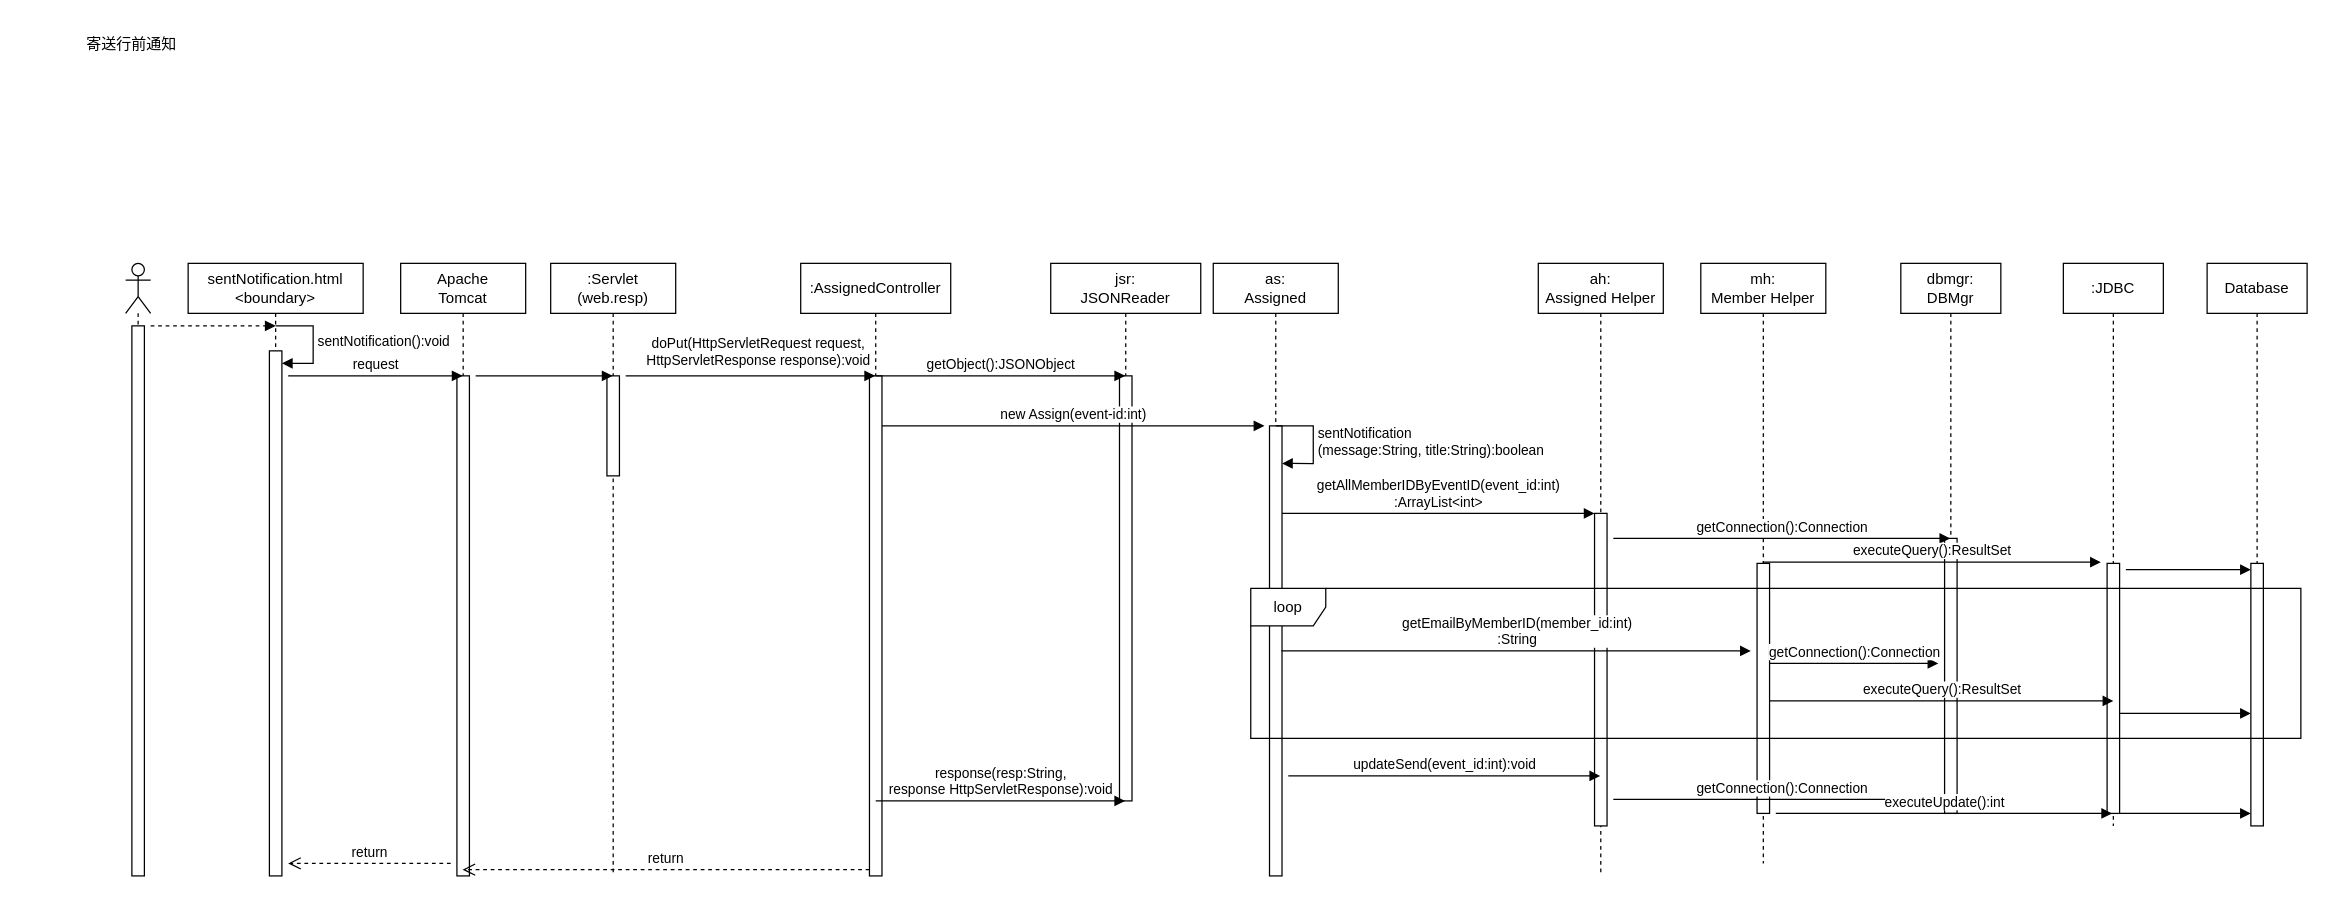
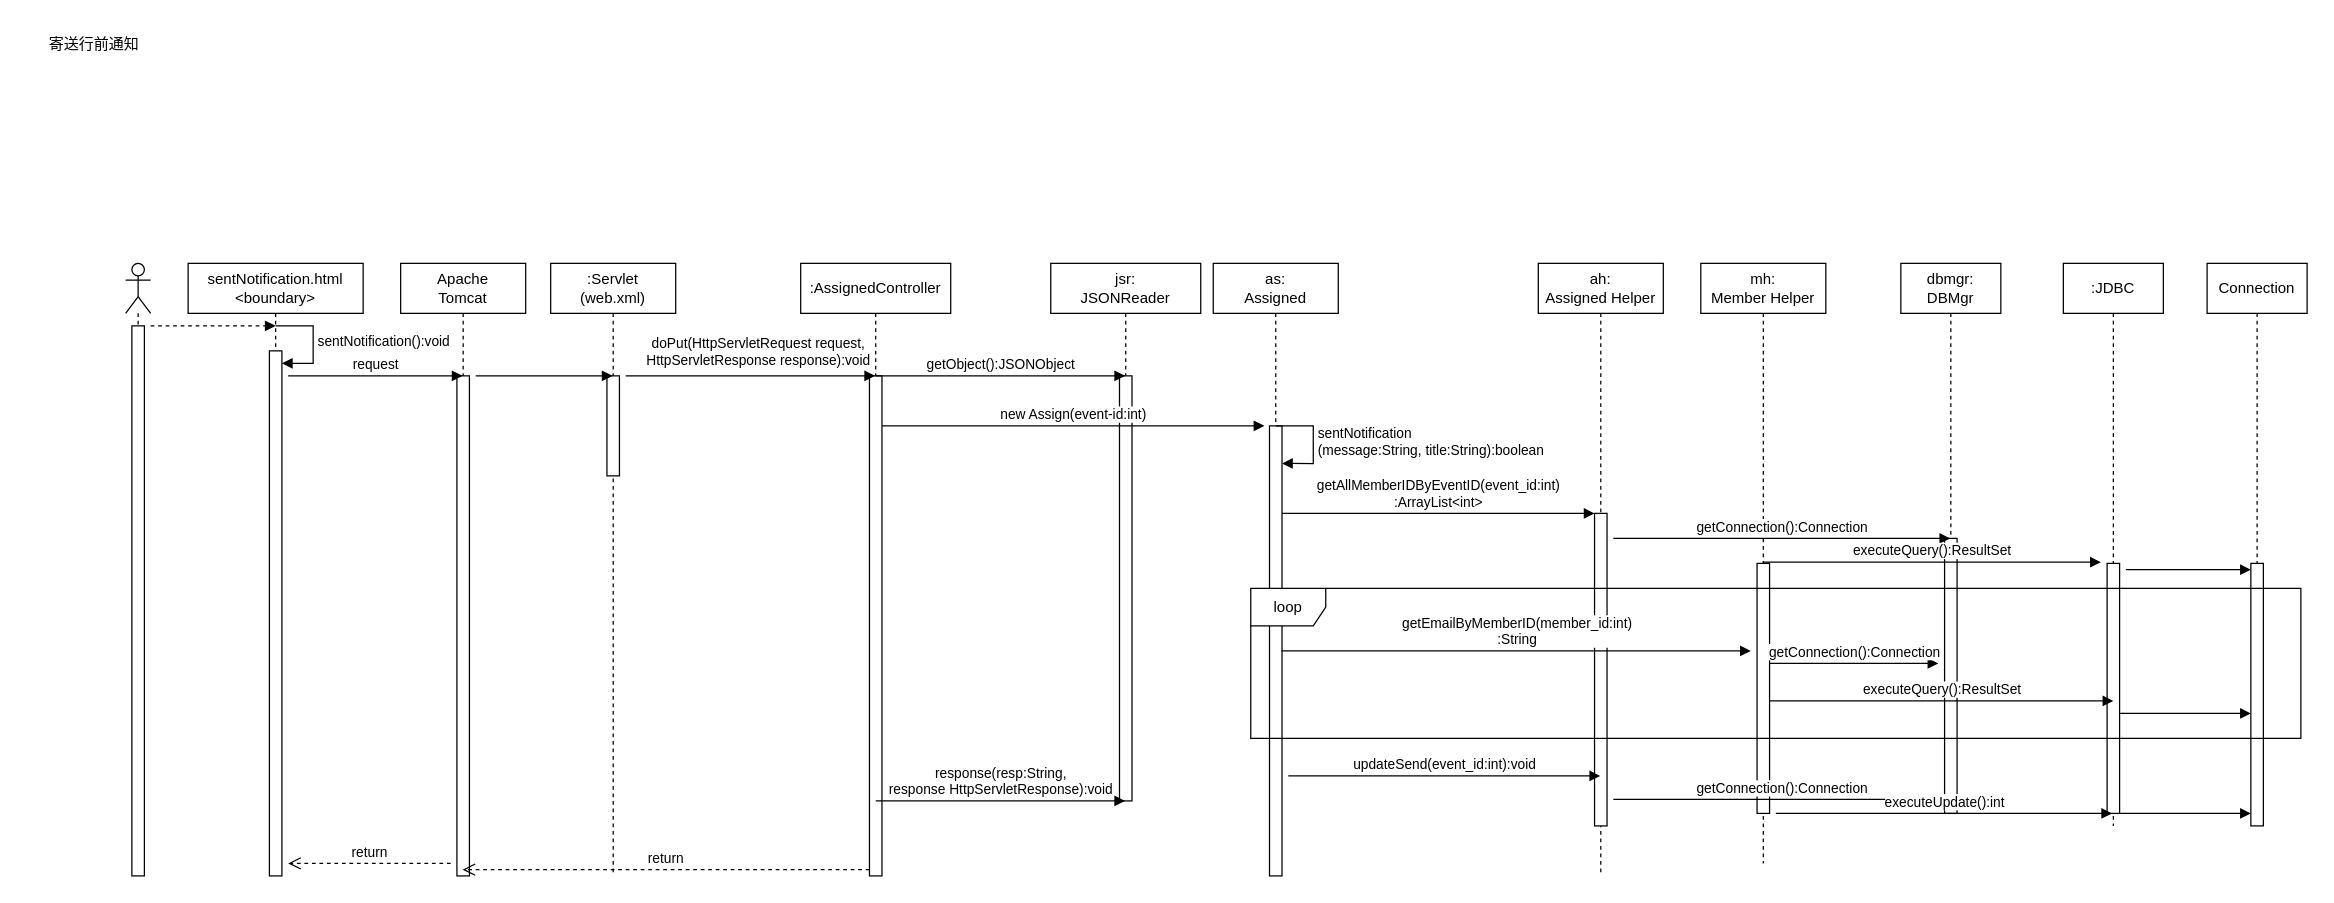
node "寄送行前通知": moved (132, 44) -> (94, 44)
node ":Servlet (web.resp)": label ":Servlet (web.resp)" -> ":Servlet (web.xml)"
node "Database": label "Database" -> "Connection"
